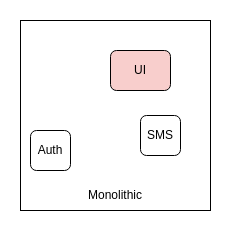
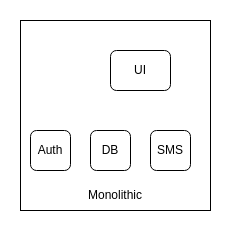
node "UI": fillcolor #f8cecc -> #ffffff
node "SMS": moved (161, 136) -> (171, 151)
node "DB": added
